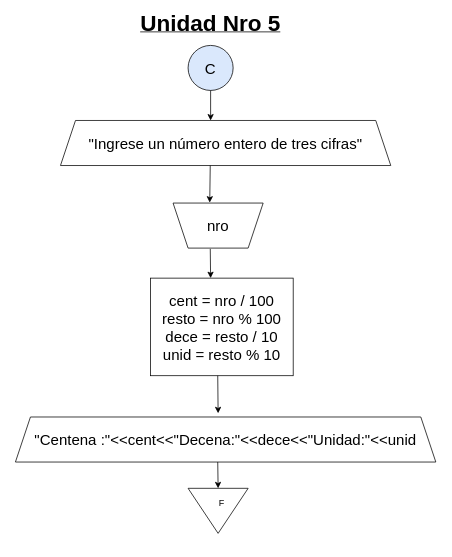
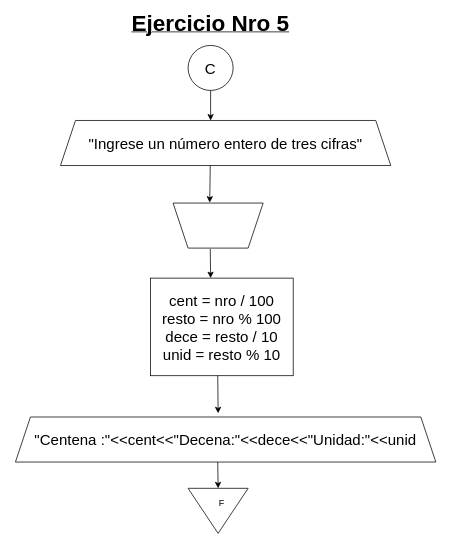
node "Unidad Nro 5": label "Unidad Nro 5" -> "Ejercicio Nro 5"
node "C": fillcolor #dae8fc -> #ffffff
node "nro": removed
